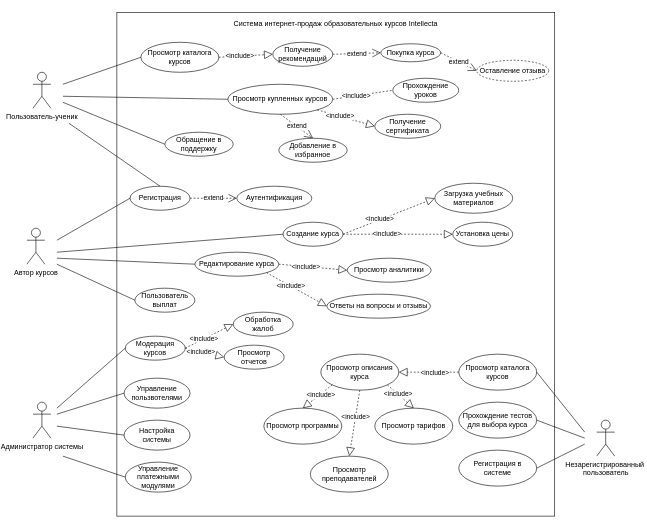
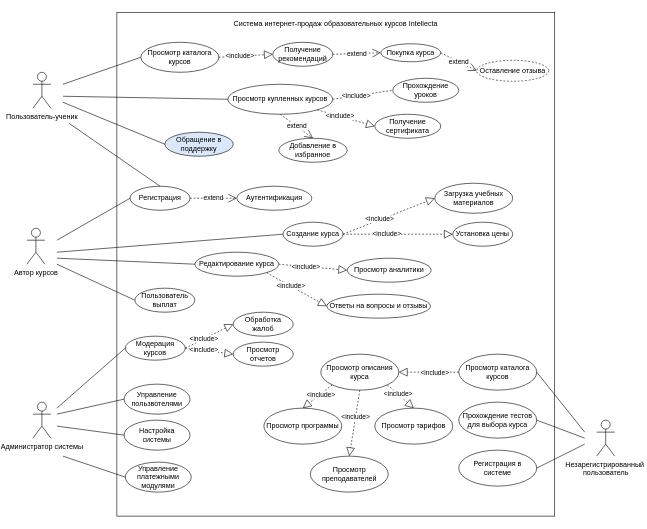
node "Обращение в поддержку": fillcolor #ffffff -> #dae8fc
node "Просмотр отчетов": moved (254, 357) -> (263, 354)
node "Управление пользвотелями": moved (157, 393) -> (157, 399)
